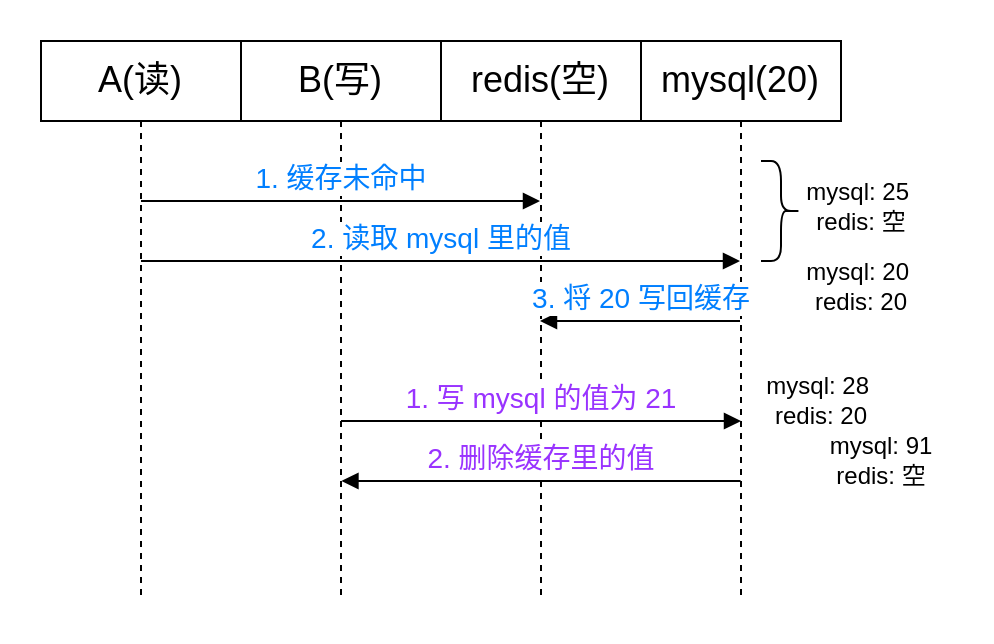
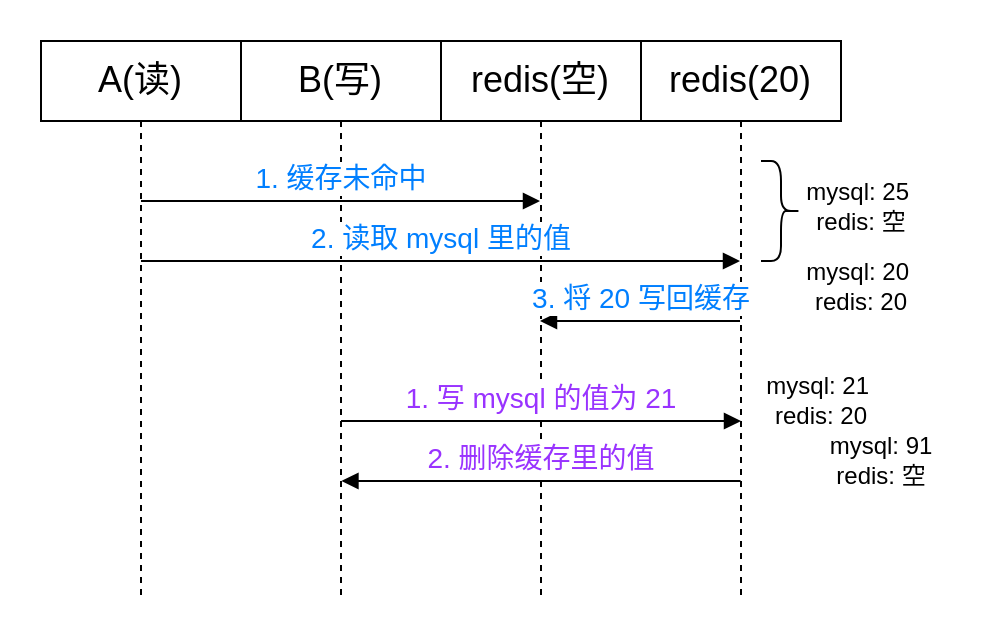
node "mysql(20)": label "mysql(20)" -> "redis(20)"
node "mysql: 28 redis: 20": label "mysql: 28 redis: 20" -> "mysql: 21 redis: 20"
